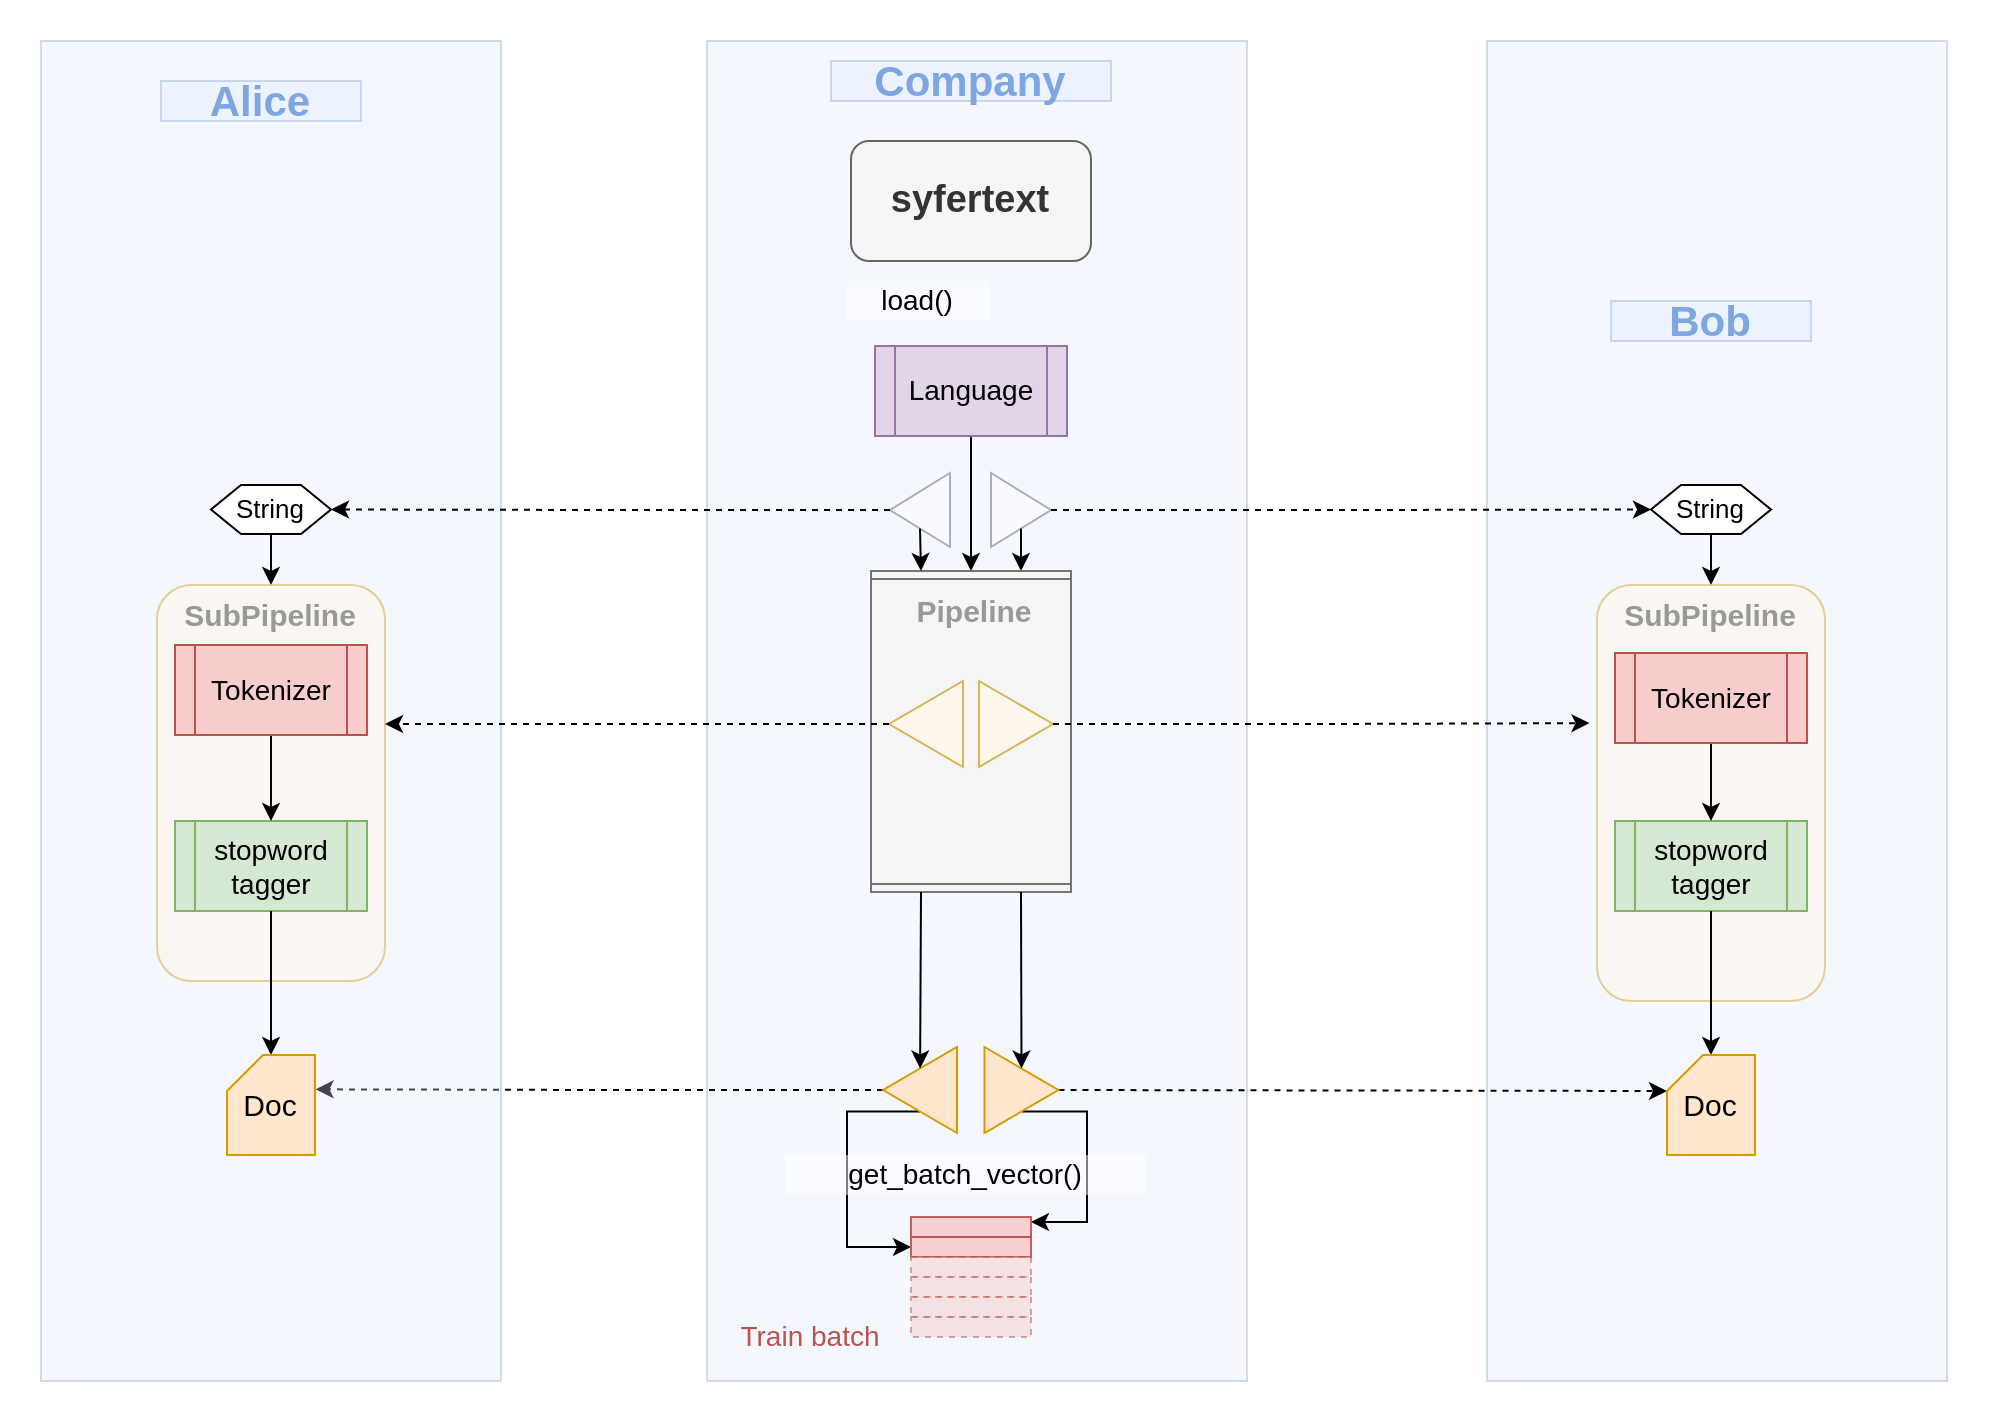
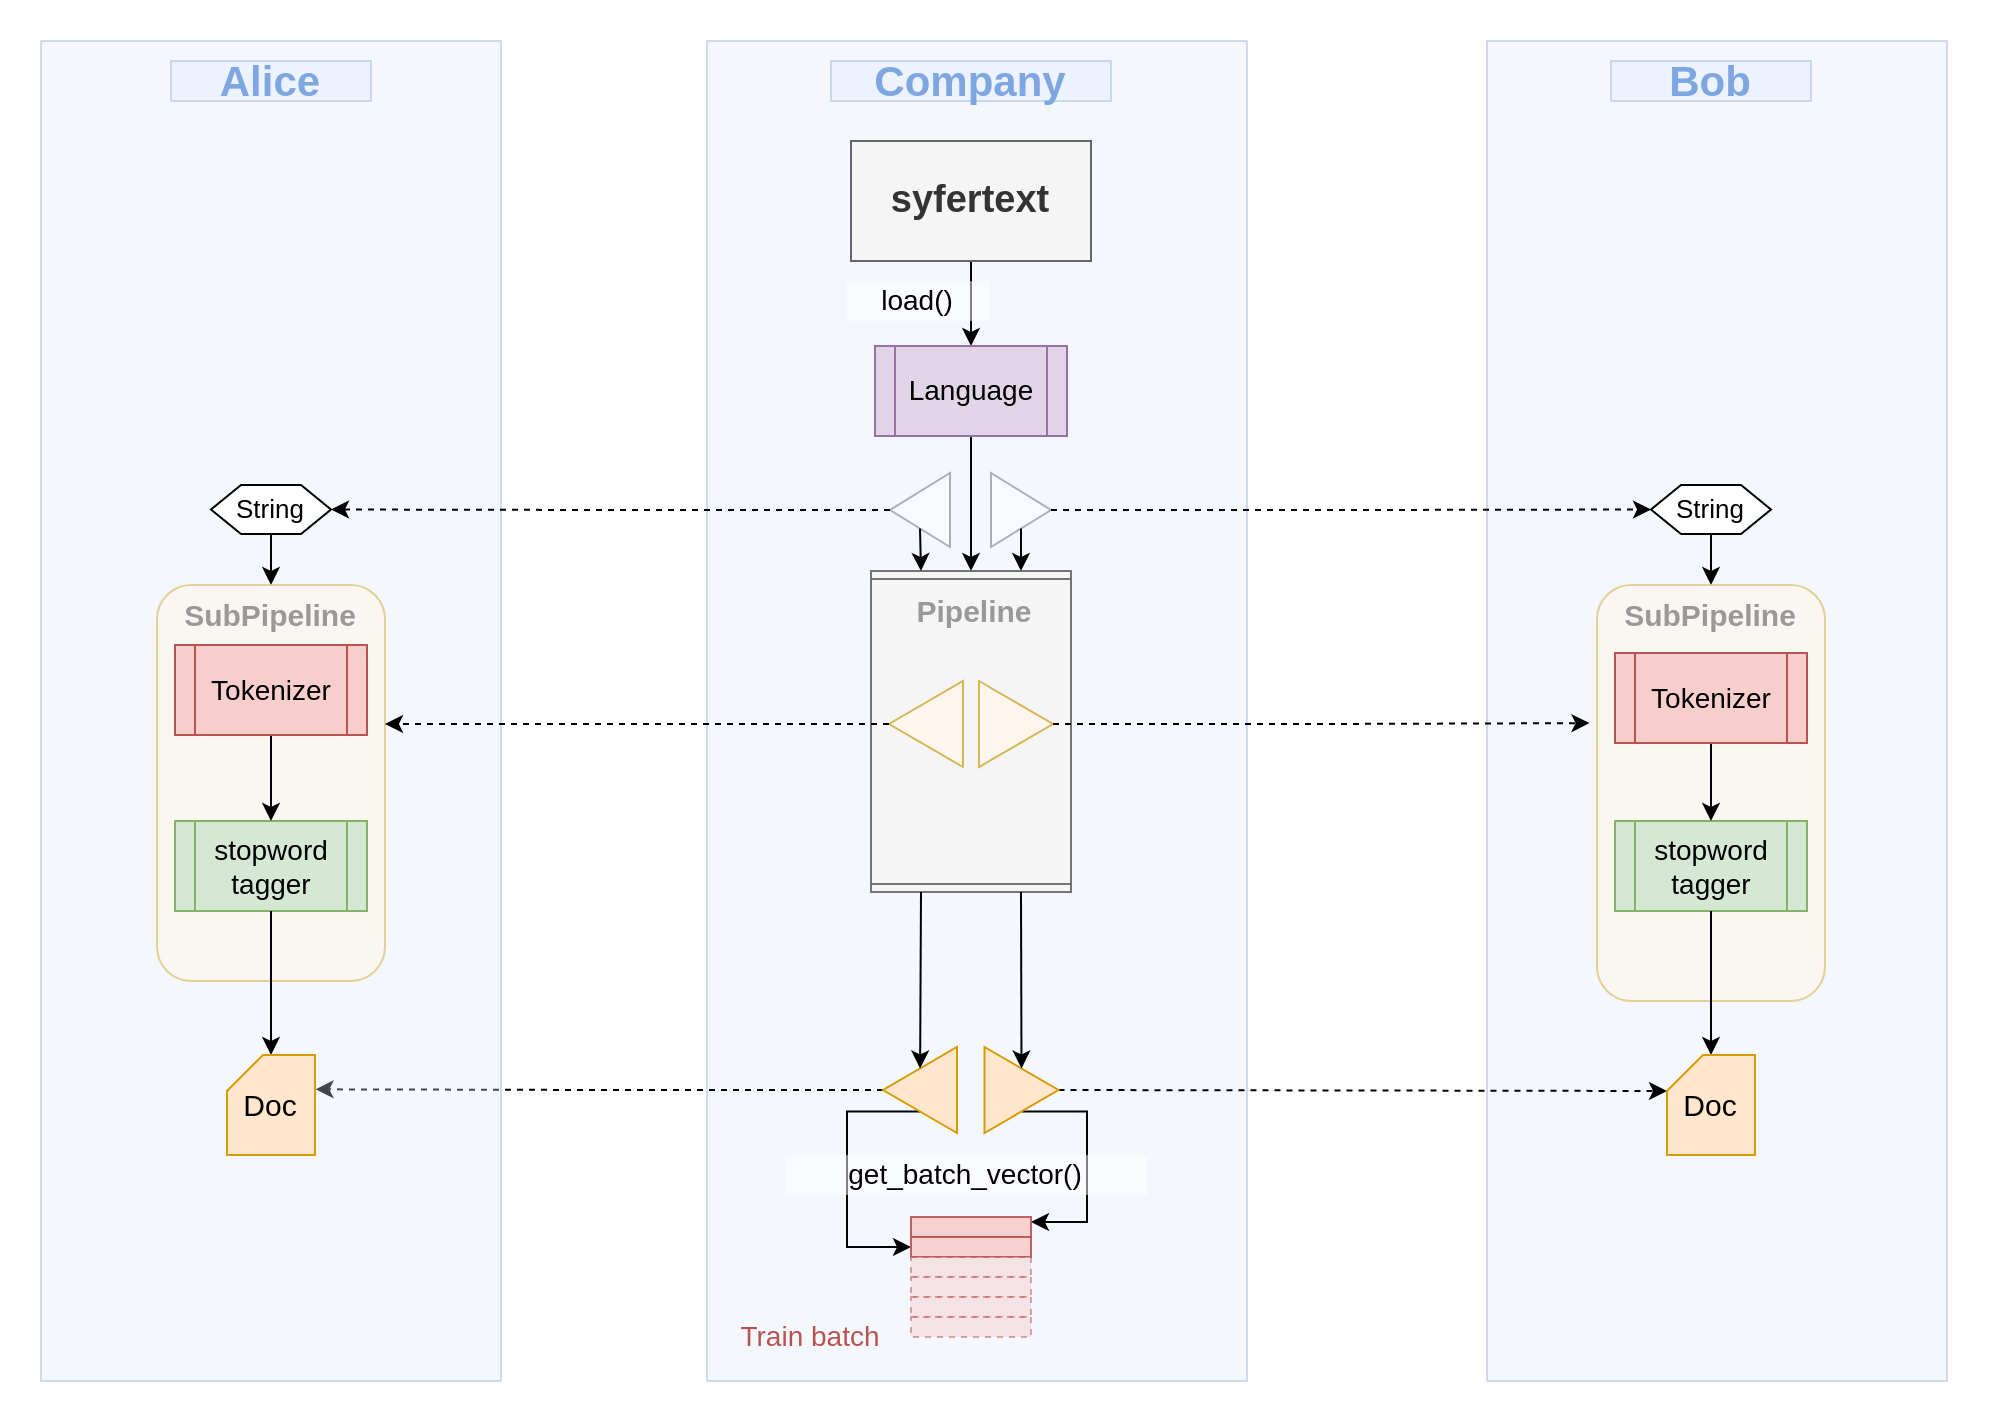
node "Alice": moved (261, 101) -> (271, 81)
node "syfertext": shape rounded rectangle -> rectangle
edge "syfertext" -> "Language": added
node "Bob": moved (1711, 321) -> (1711, 81)
